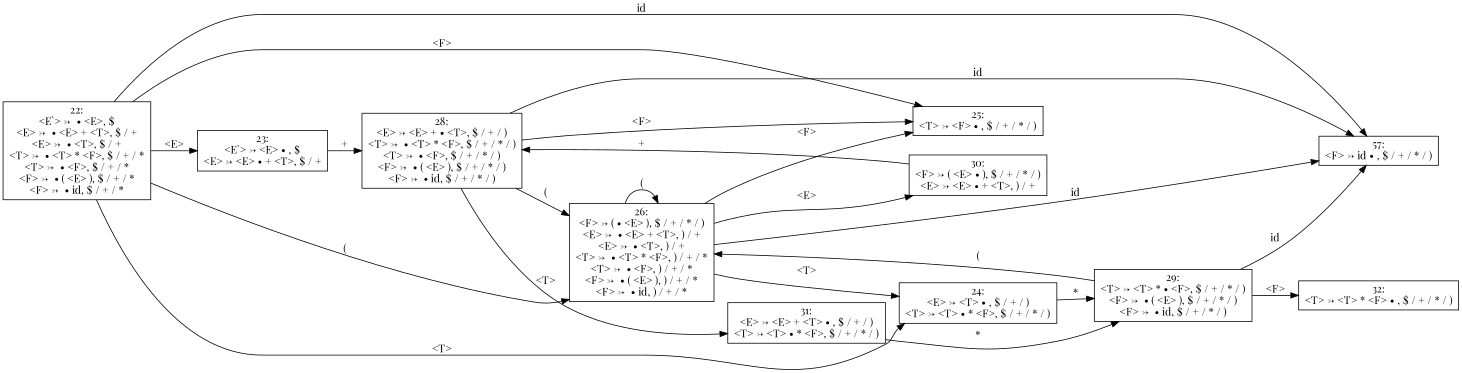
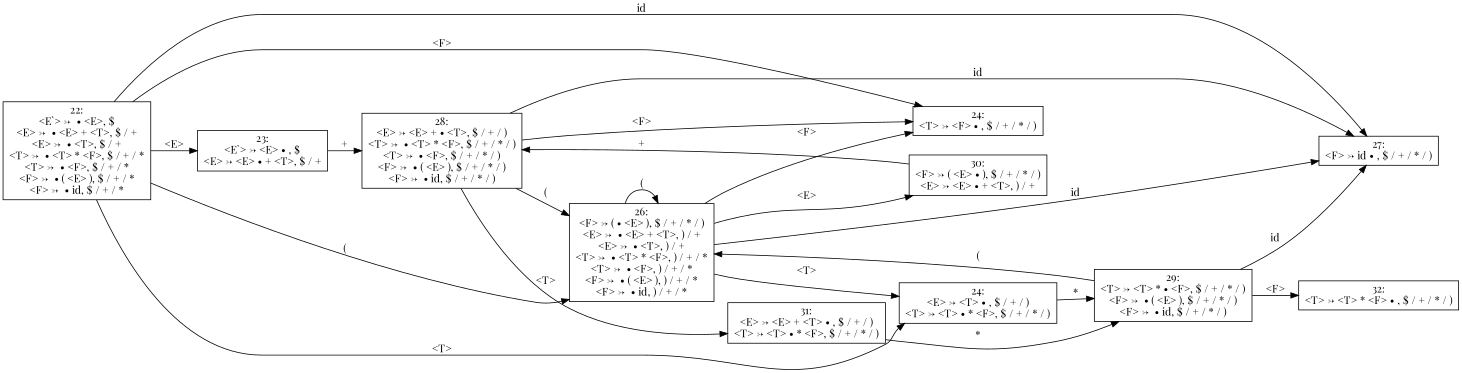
node "25: <T> -> <F> • , $ / + / * / )": label "25: <T> -> <F> • , $ / + / * / )" -> "24: <T> -> <F> • , $ / + / * / )"
node "57: <F> -> id • , $ / + / * / )": label "57: <F> -> id • , $ / + / * / )" -> "27: <F> -> id • , $ / + / * / )"
